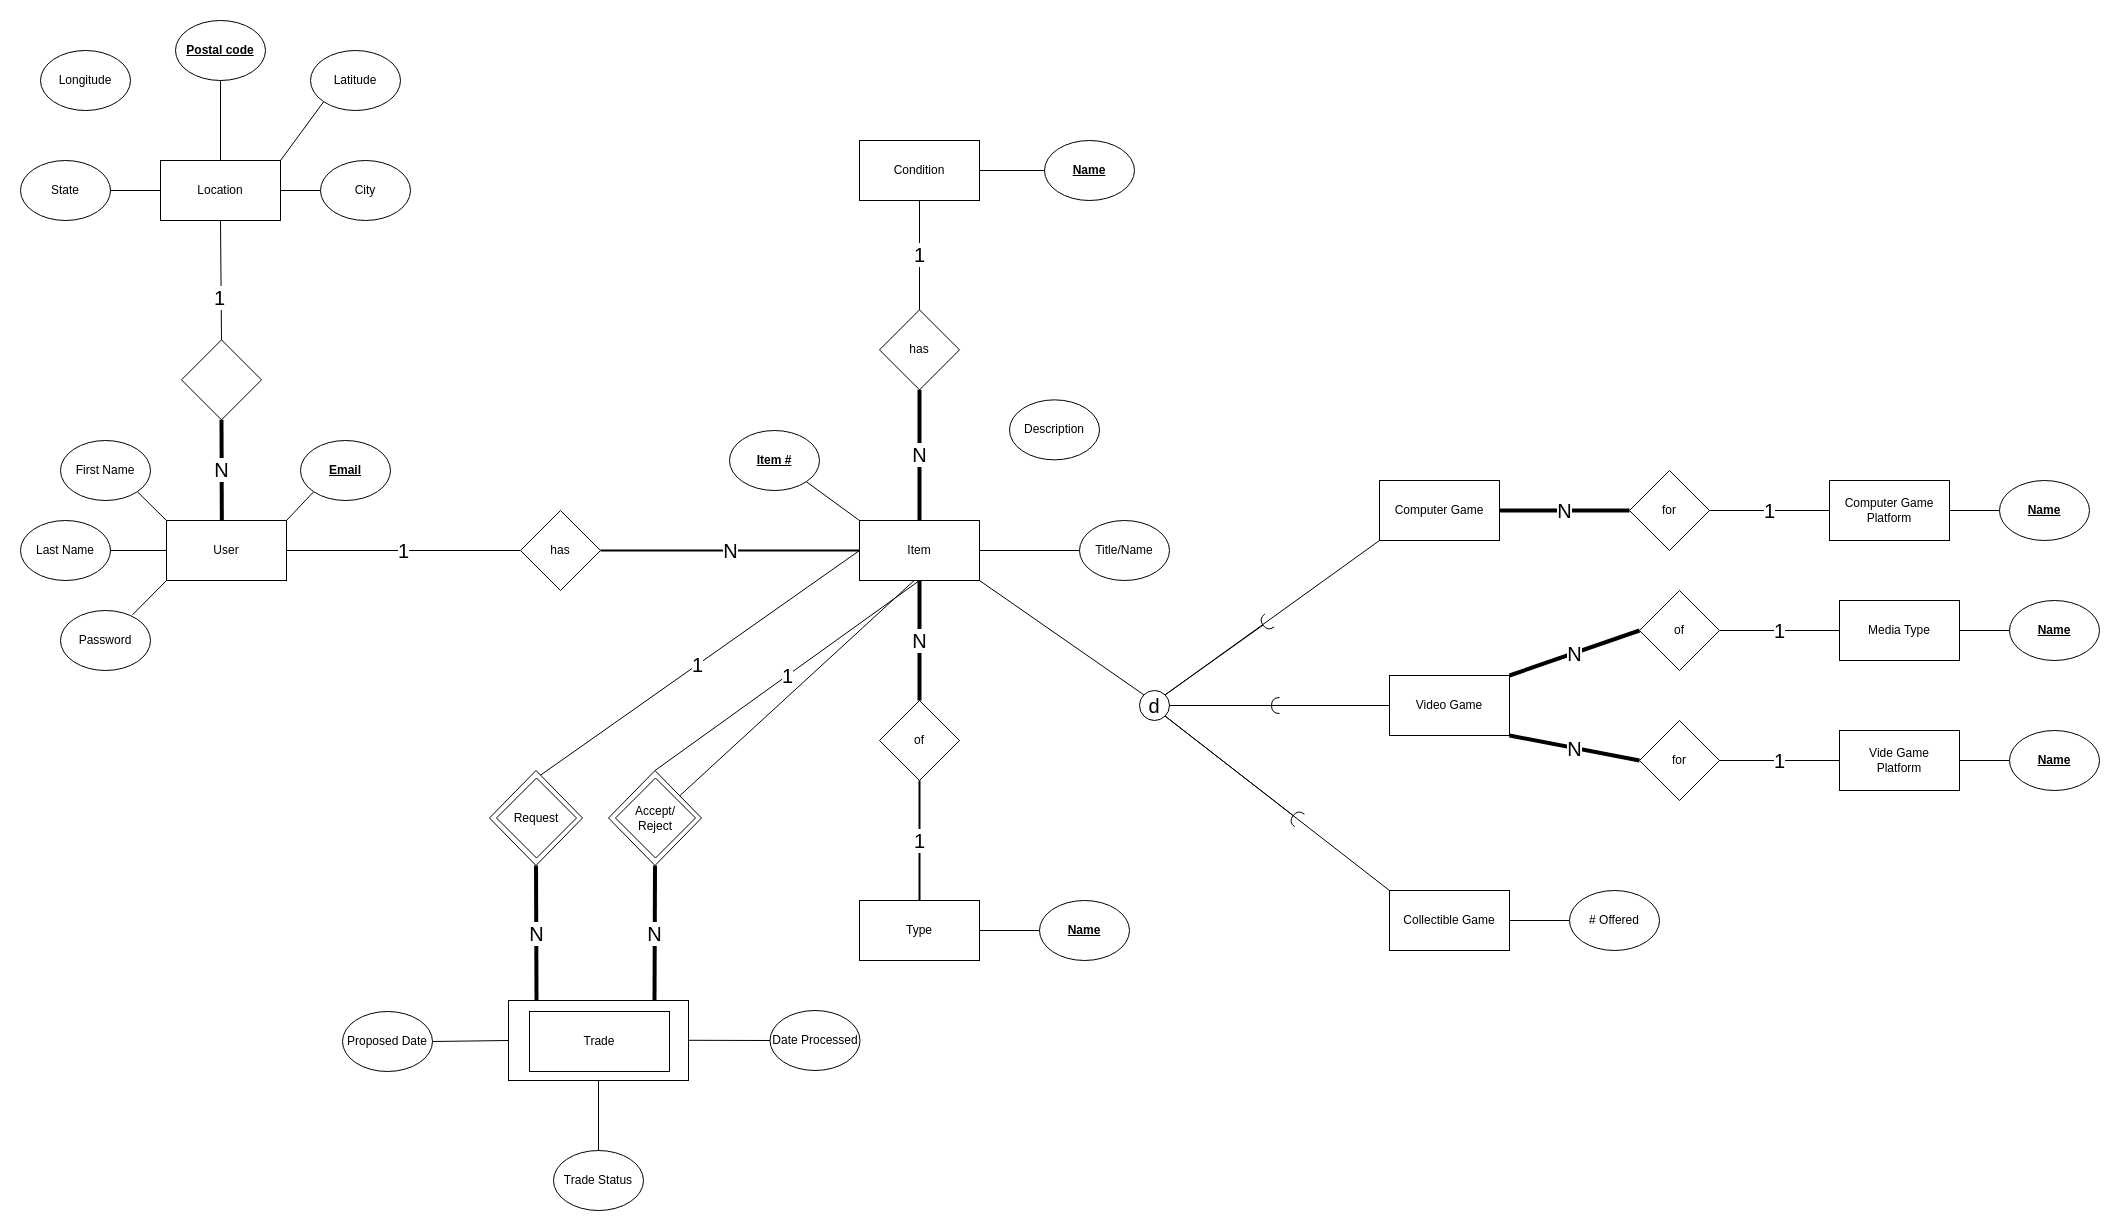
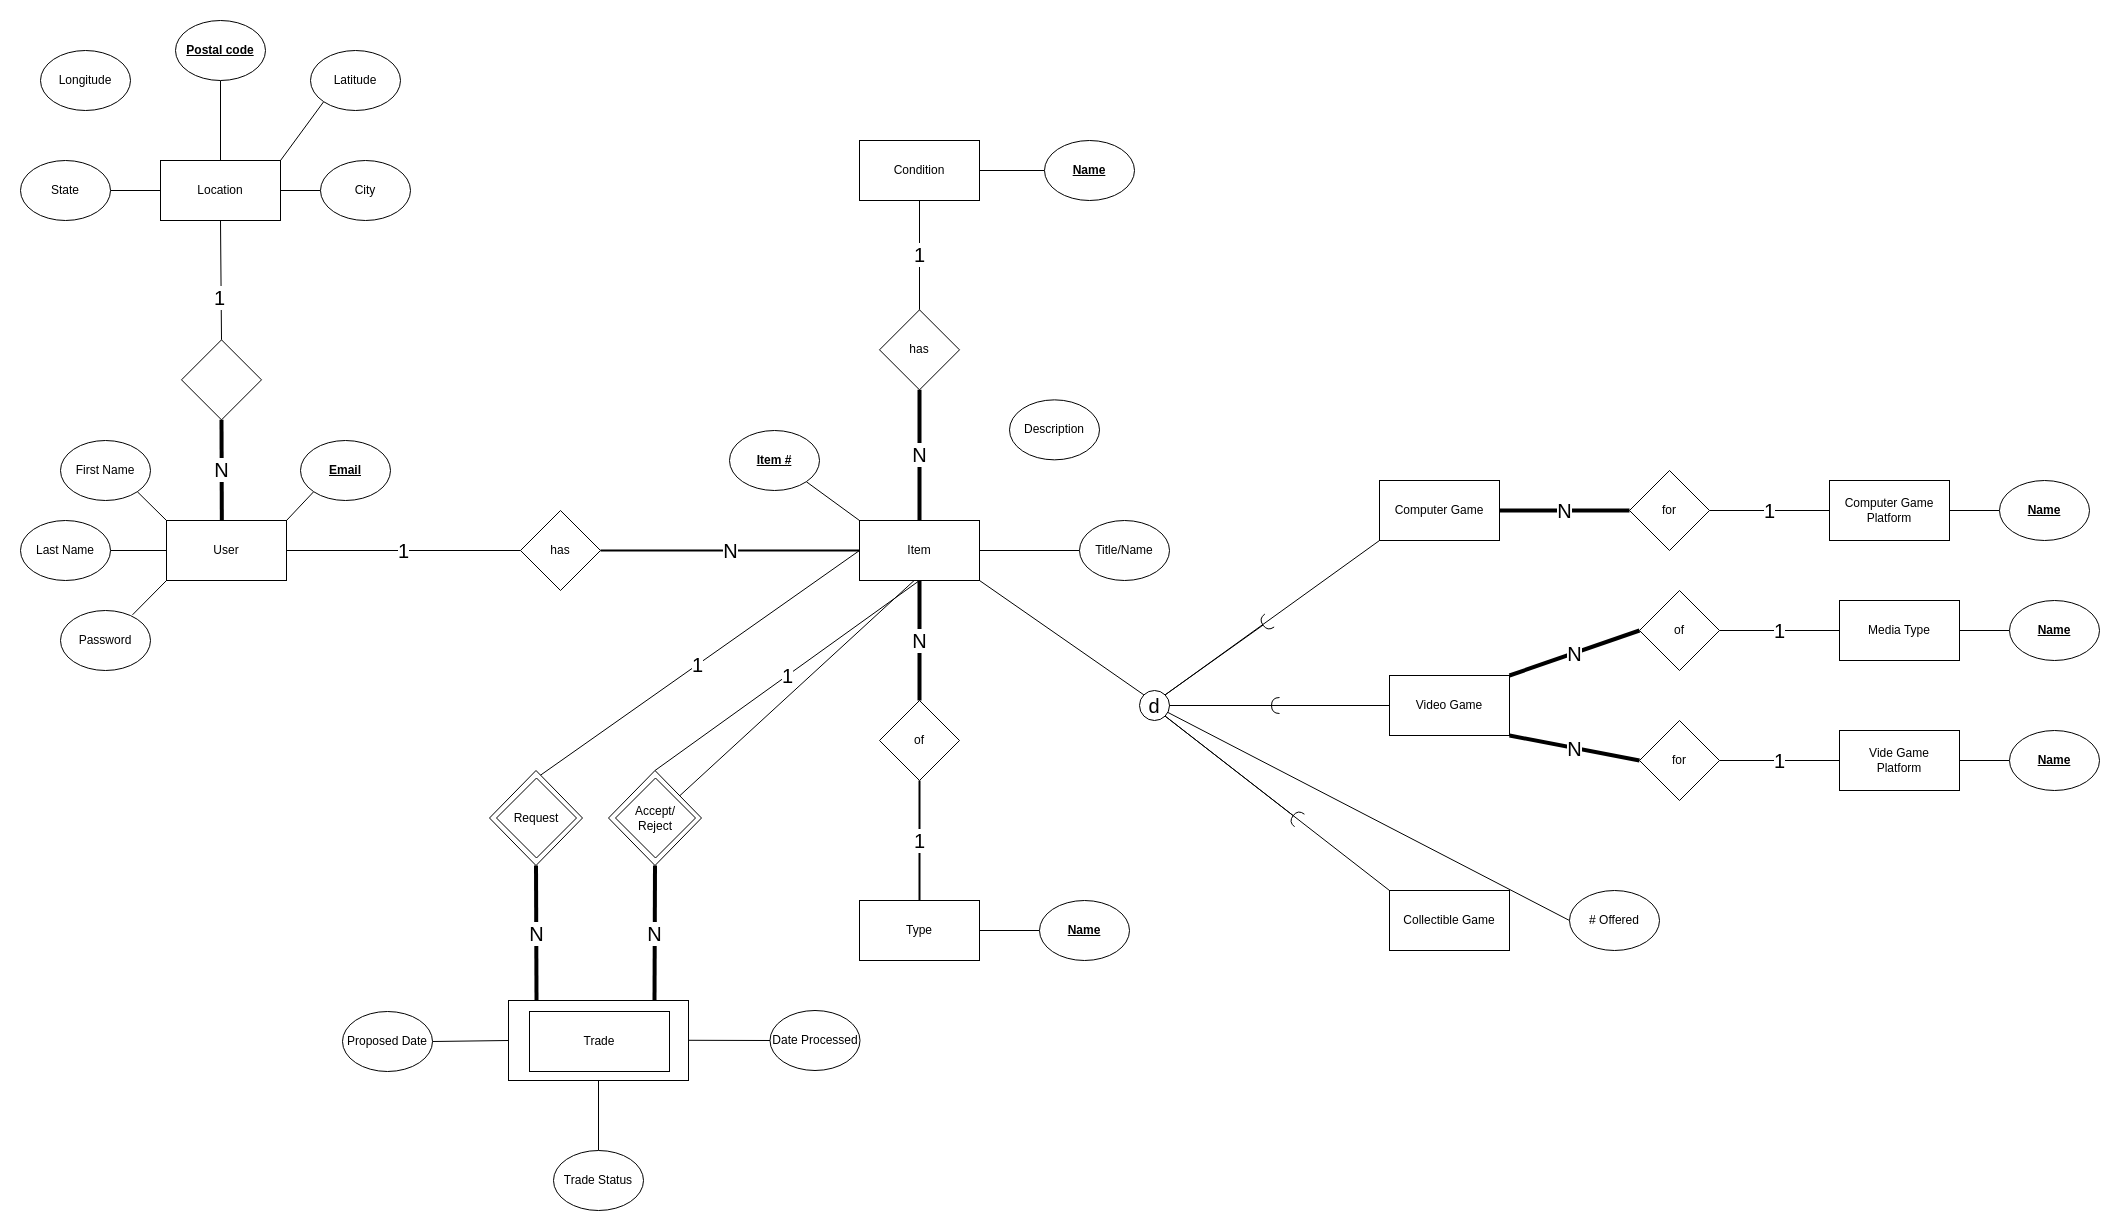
edge "Collectible Game" -- "# Offered": now "d" -- "# Offered"
